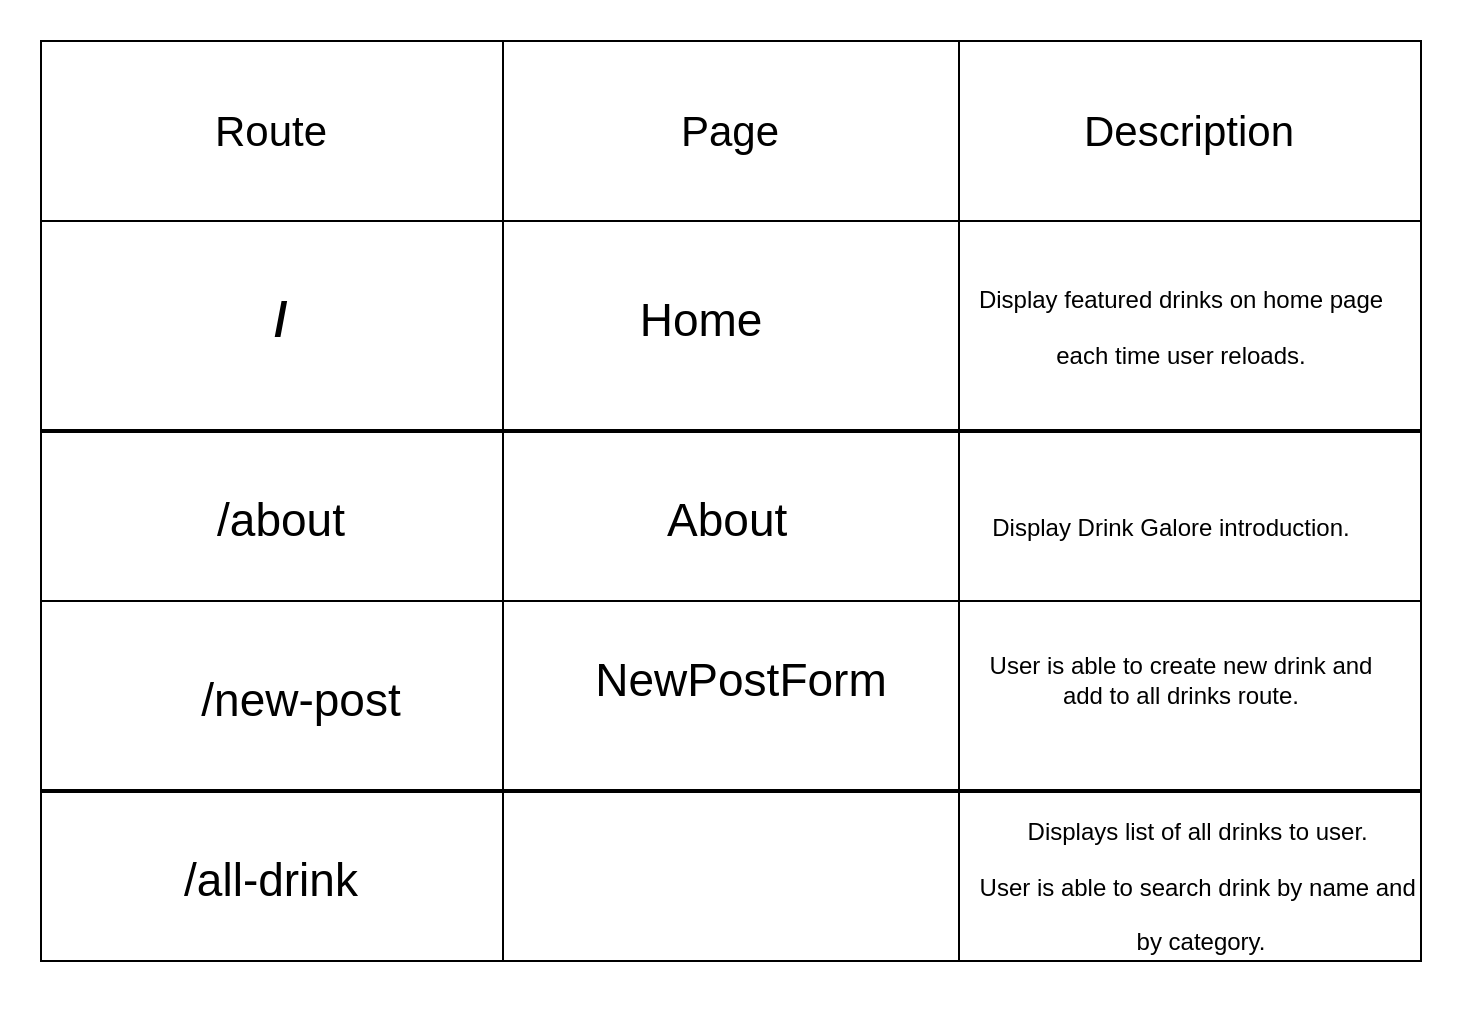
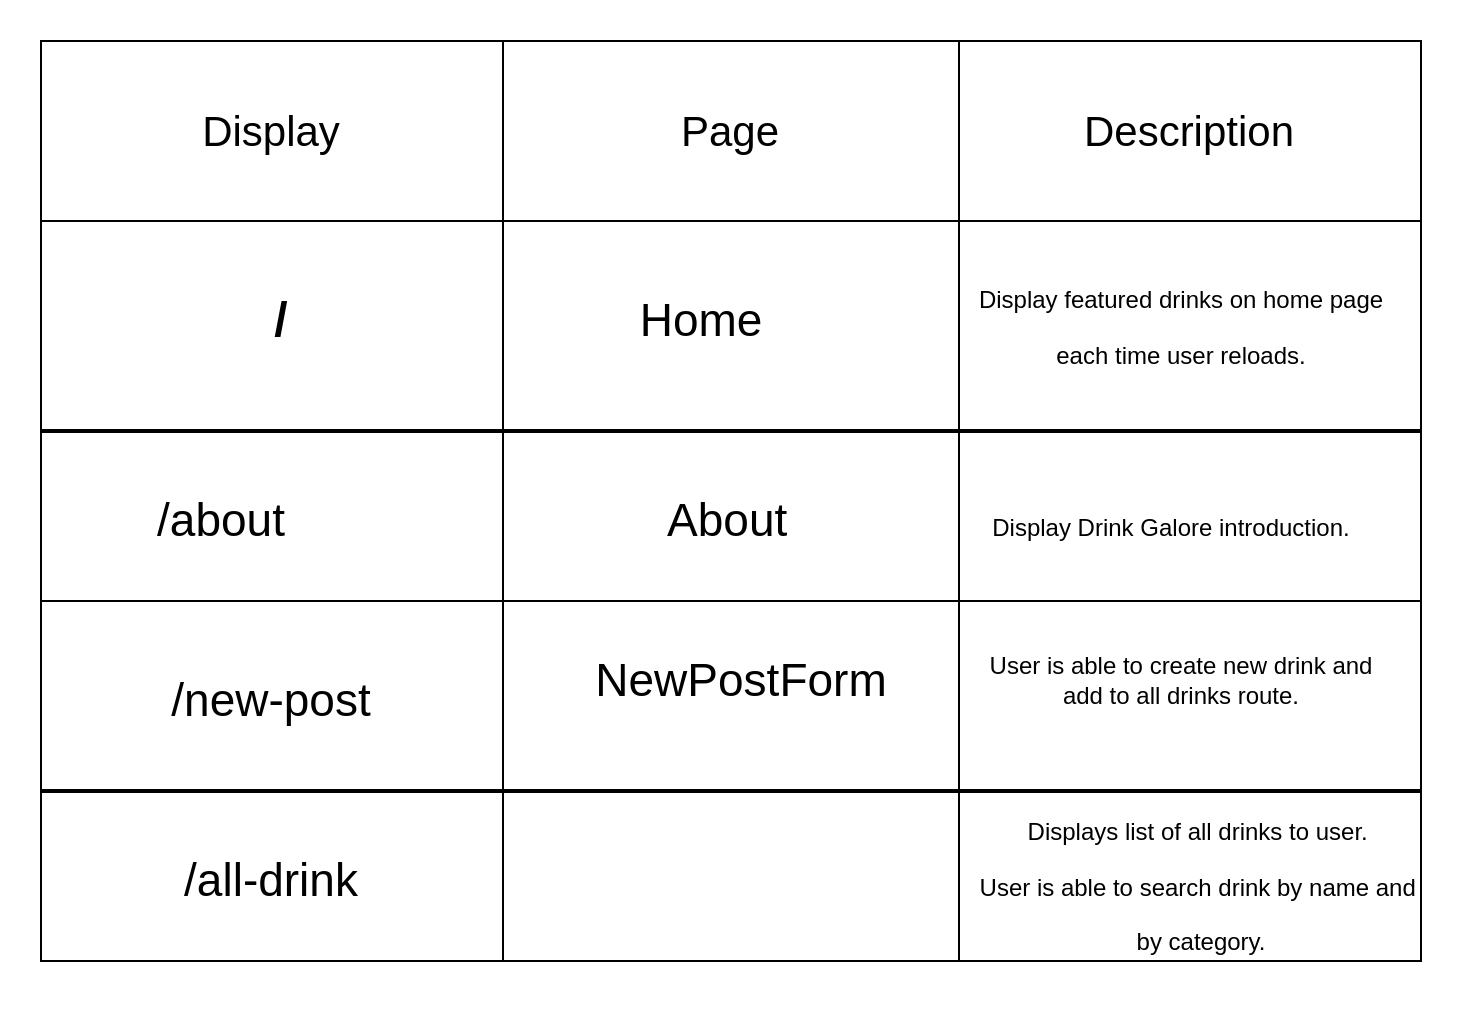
node "Route": label "Route" -> "Display"
node "/about": moved (281, 521) -> (221, 521)
node "/new-post": moved (301, 701) -> (271, 701)
